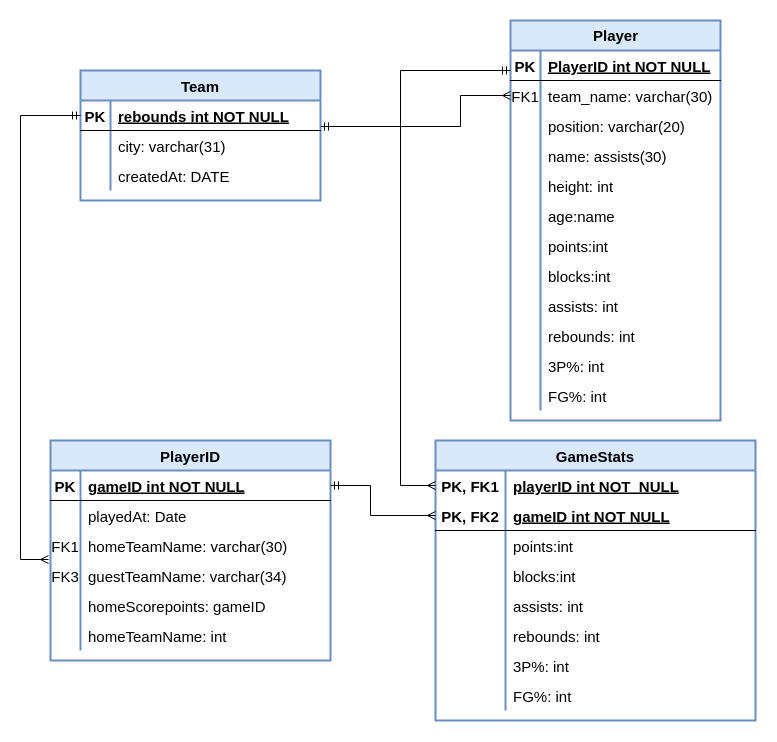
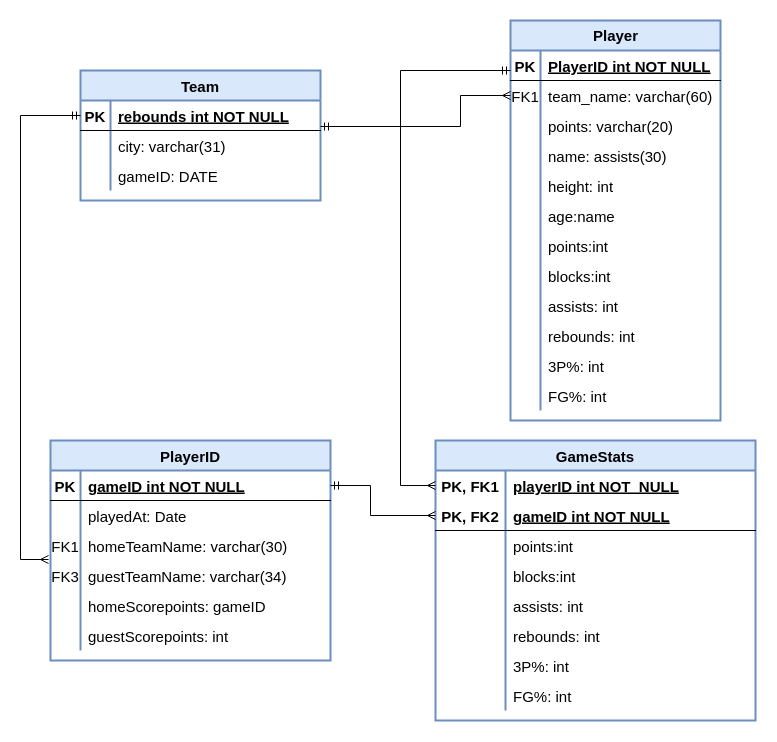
node "team_name: varchar(30)": label "team_name: varchar(30)" -> "team_name: varchar(60)"
node "position: varchar(20)": label "position: varchar(20)" -> "points: varchar(20)"
node "createdAt: DATE": label "createdAt: DATE" -> "gameID: DATE"
node "homeTeamName: int": label "homeTeamName: int" -> "guestScorepoints: int"
